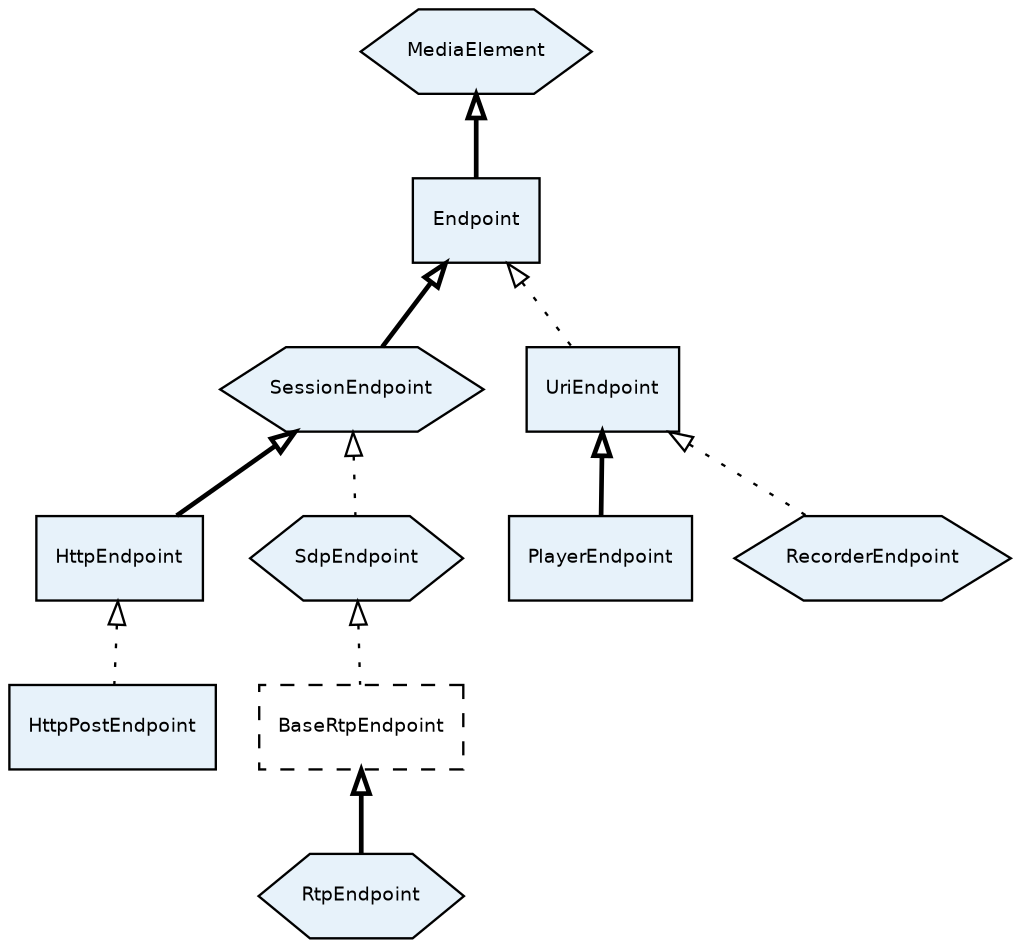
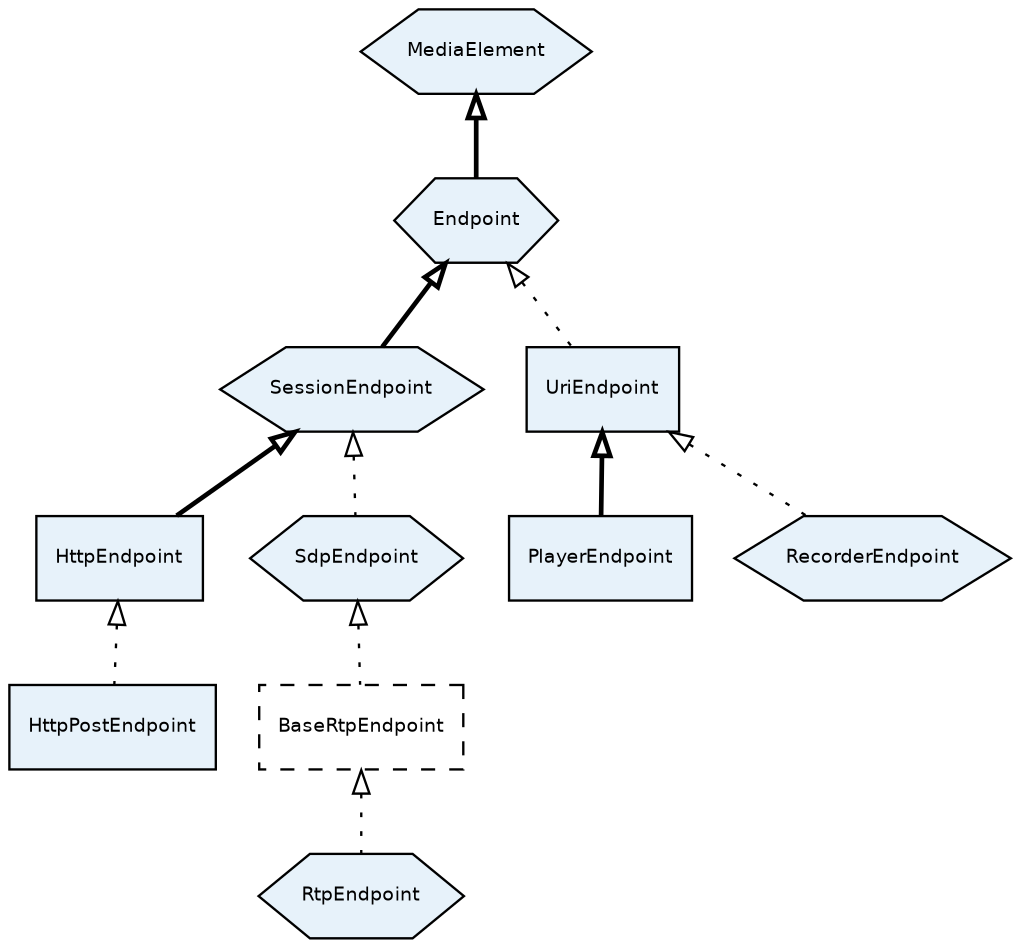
node "Endpoint": shape box -> hexagon
edge "RtpEndpoint" -> "BaseRtpEndpoint": style bold -> dotted
